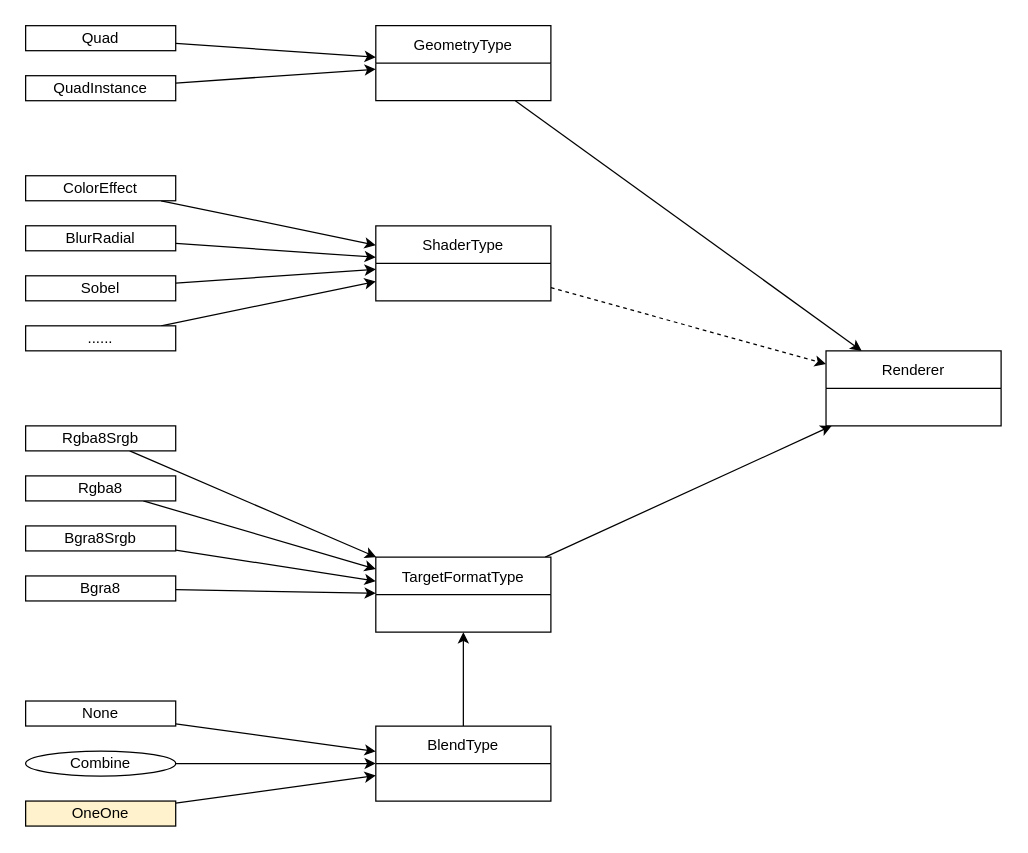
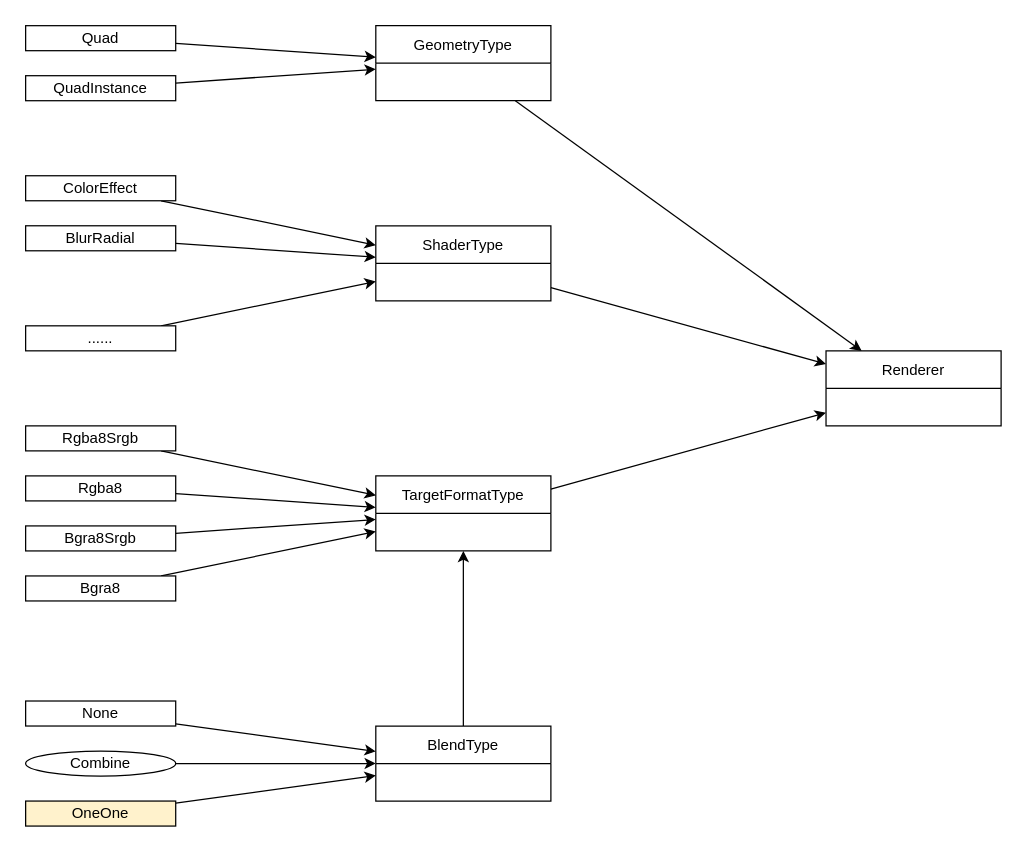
edge "Sobel" -> "ShaderType": removed
node "Sobel": removed
edge "ShaderType" -> "Renderer": style dashed -> solid
node "TargetFormatType": moved (463, 594) -> (463, 513)
